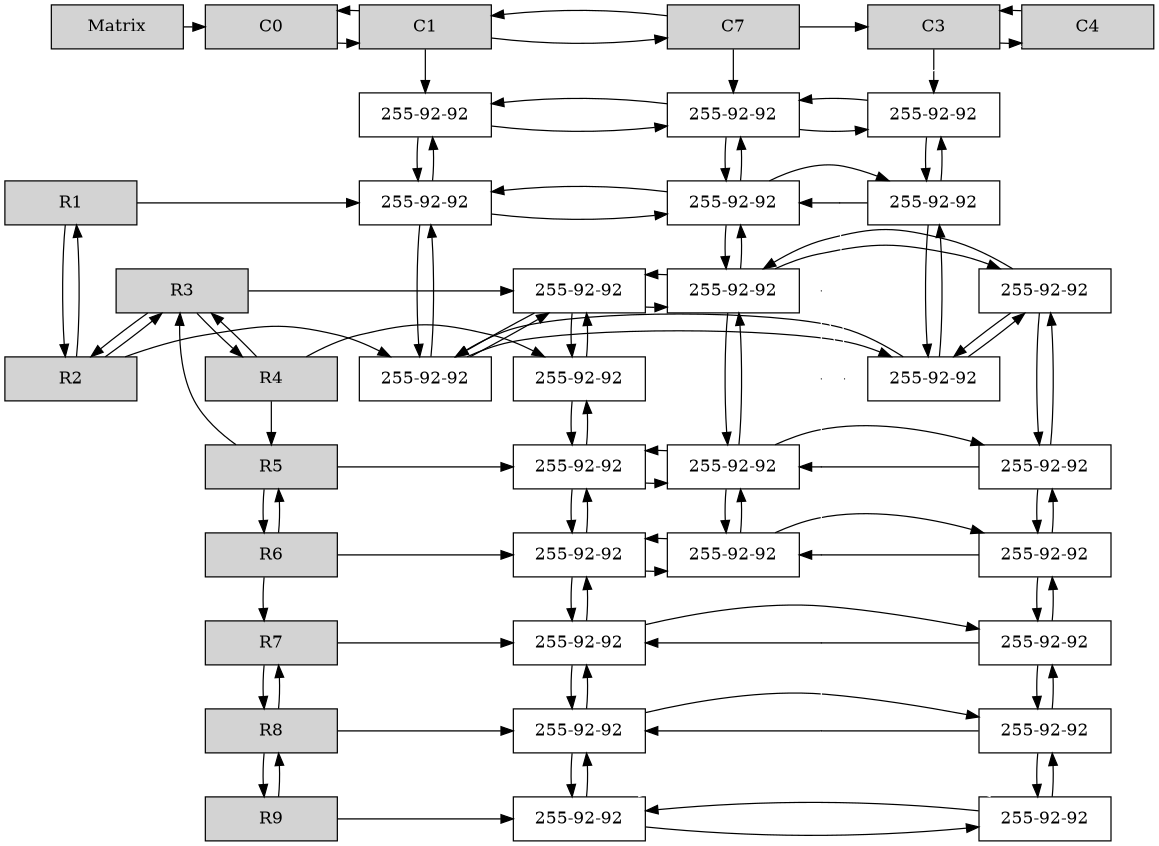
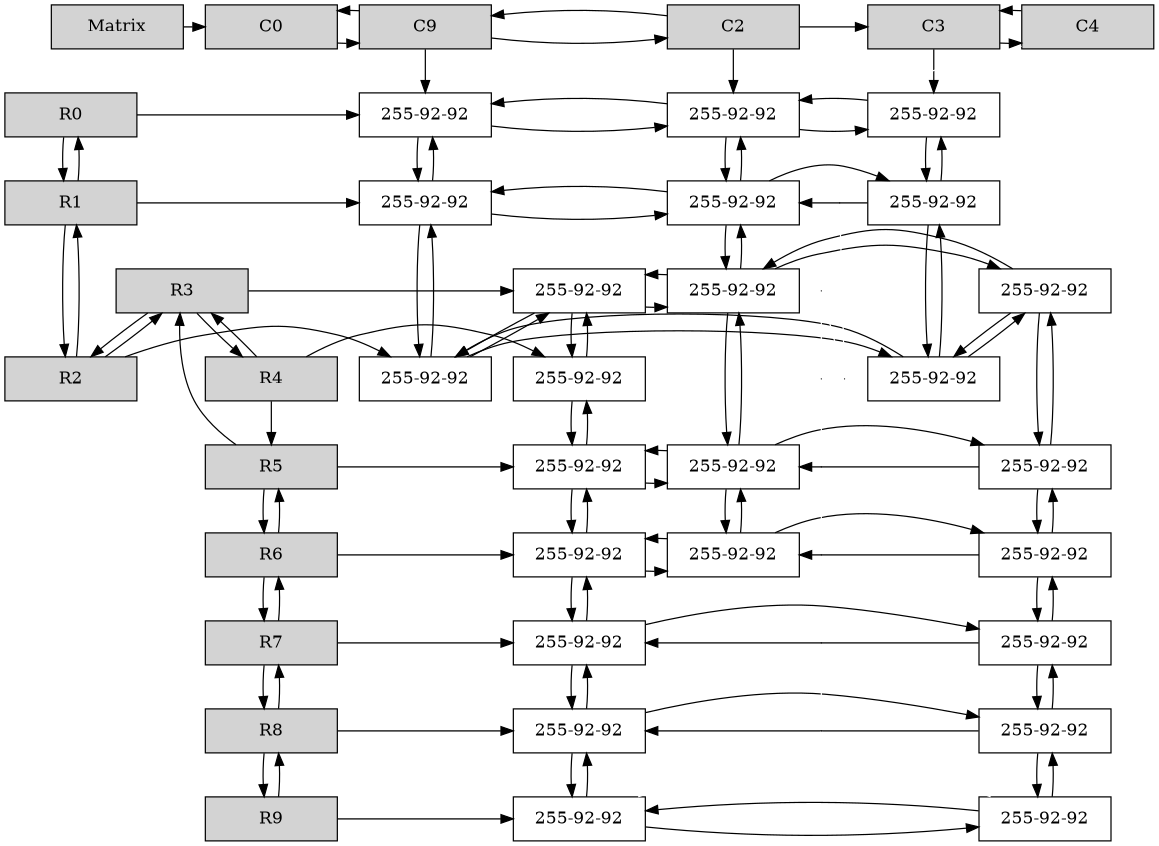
node "C1": label "C1" -> "C9"
node "C7": label "C7" -> "C2"
node "R0": added
edge "R7" -> "R6": added
